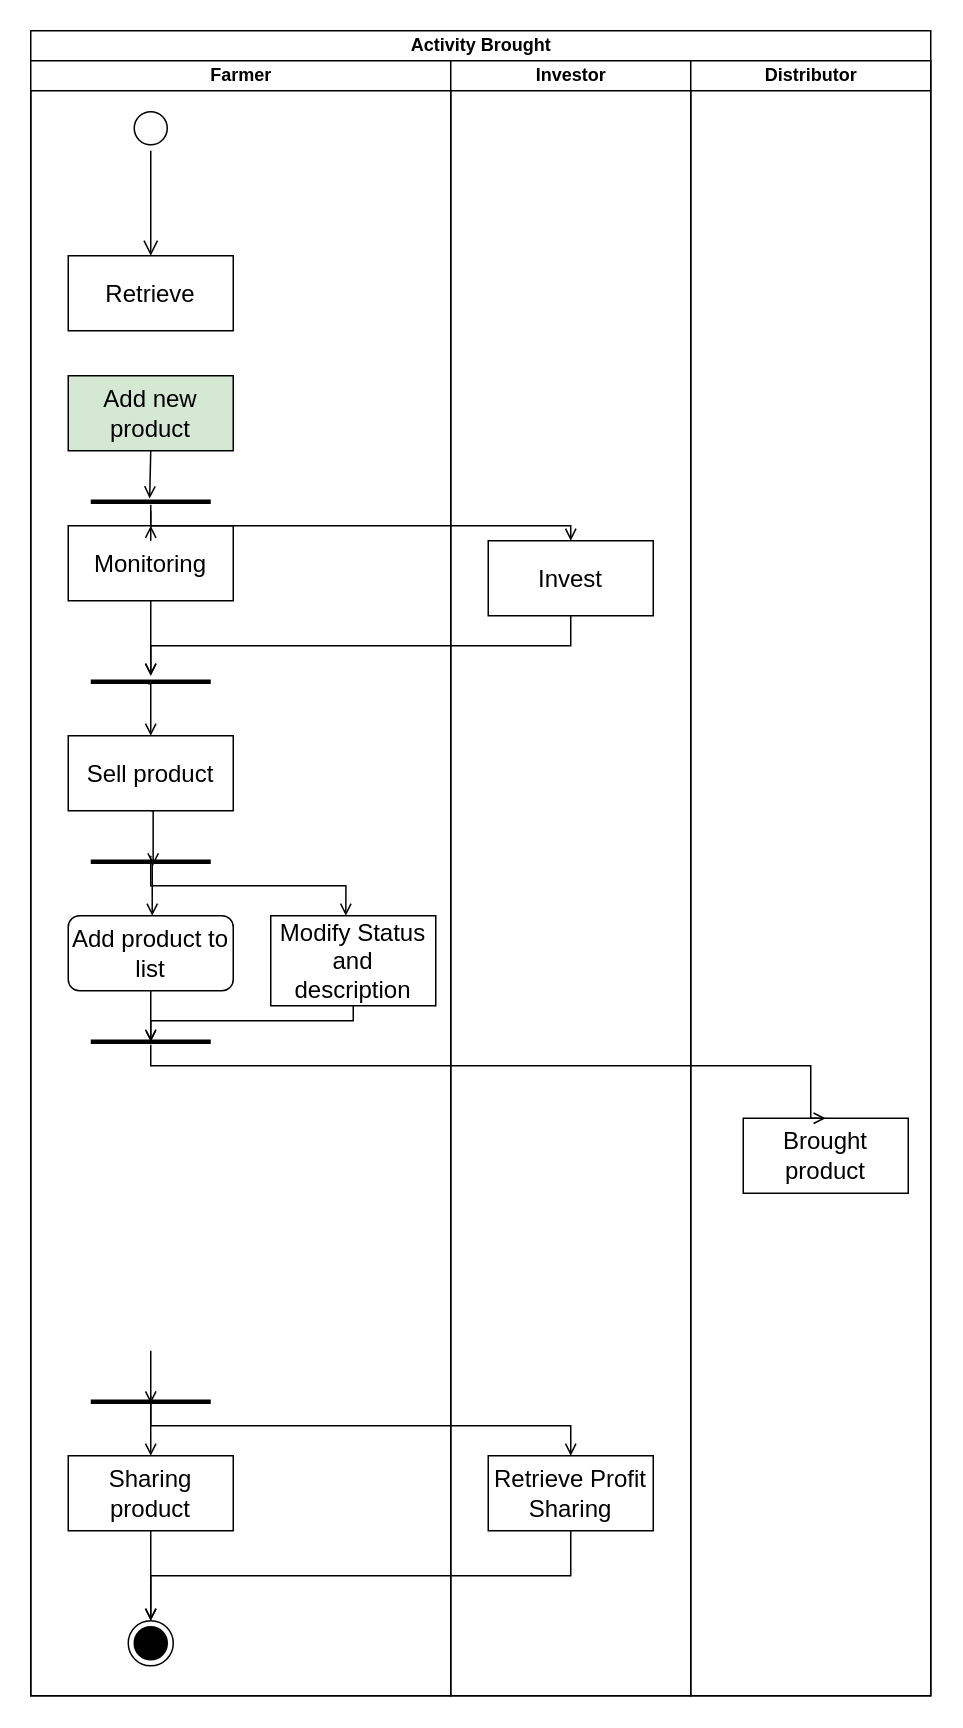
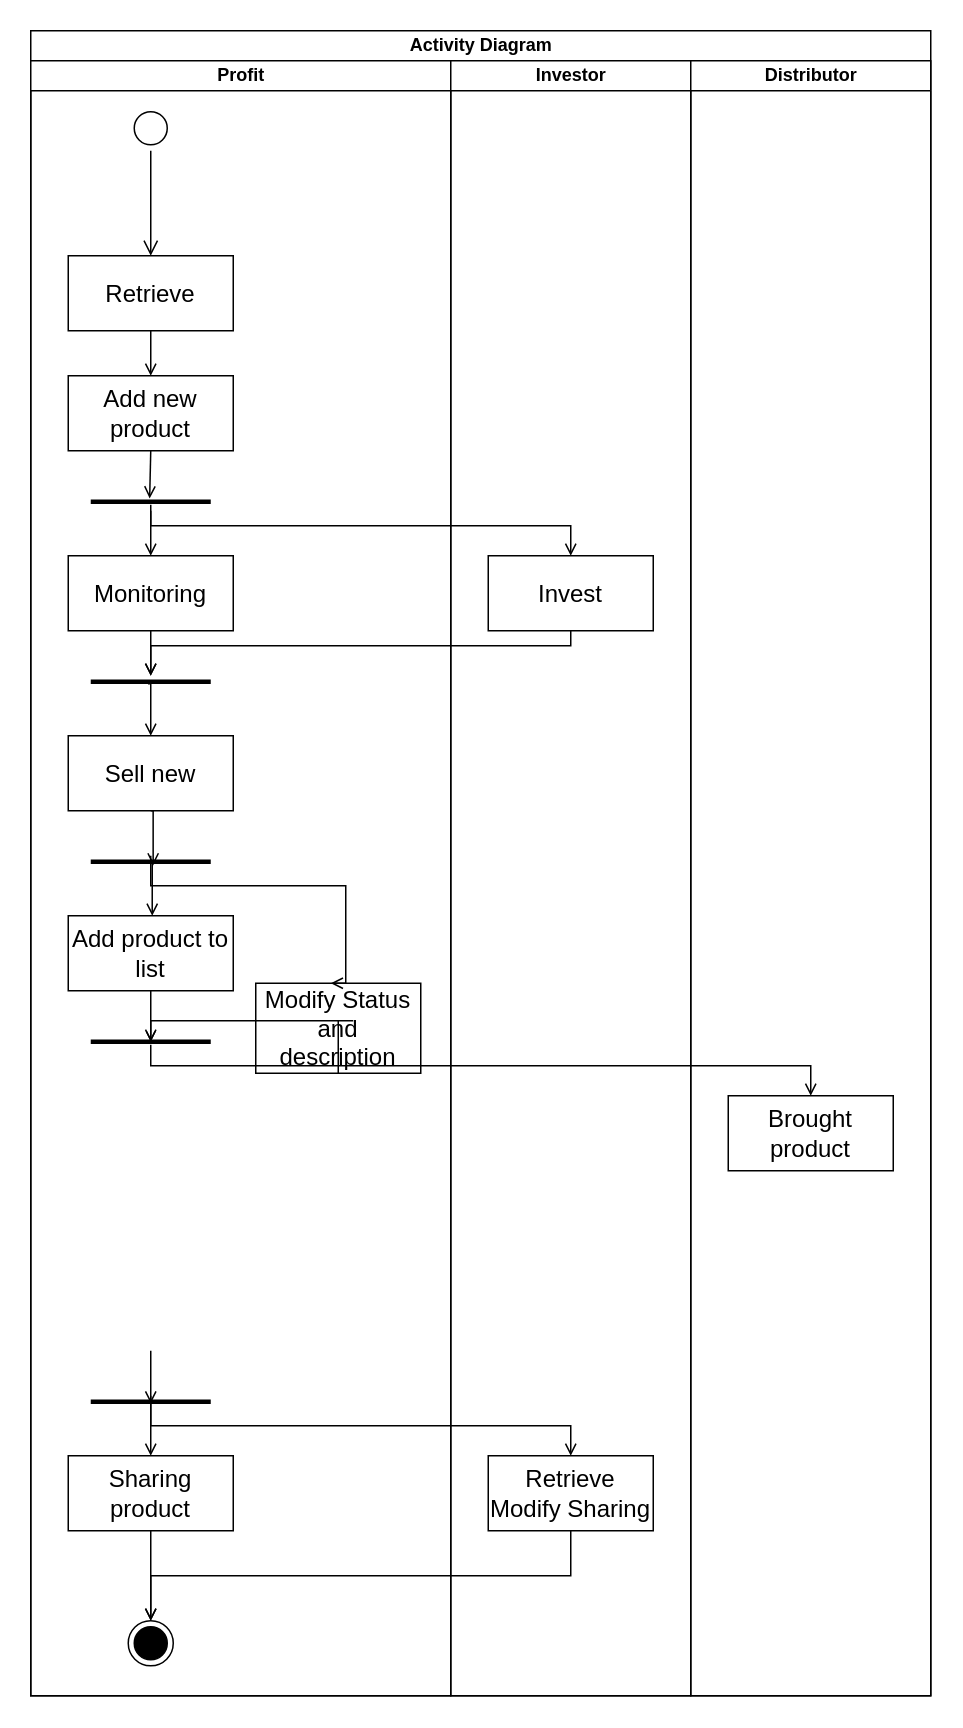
node "Activity Brought": label "Activity Brought" -> "Activity Diagram"
node "Farmer": label "Farmer" -> "Profit"
edge "Retrieve" -> "Add new product": added
node "Add new product": fillcolor #d5e8d4 -> #ffffff
node "Monitoring": moved (151, 563) -> (151, 593)
node "Invest": moved (571, 578) -> (571, 593)
node "Sell product": label "Sell product" -> "Sell new"
node "Add product to list": shape rounded rectangle -> rectangle
node "Modify Status and description": moved (353, 961) -> (338, 1028)
node "Brought product": moved (826, 1156) -> (811, 1133)
node "Retrieve Profit Sharing": label "Retrieve Profit Sharing" -> "Retrieve Modify Sharing"
